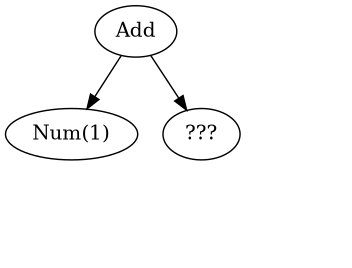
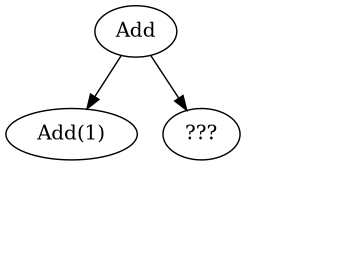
node "Num(1)": label "Num(1)" -> "Add(1)"
